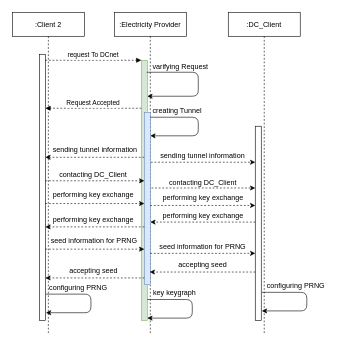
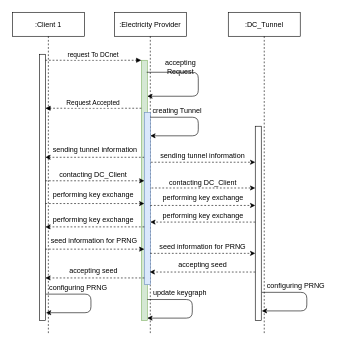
node ":Client 2": label ":Client 2" -> ":Client 1"
node ":DC_Client": label ":DC_Client" -> ":DC_Tunnel"
node "varifying Request": label "varifying Request" -> "accepting Request"
node "key keygraph": label "key keygraph" -> "update keygraph"
